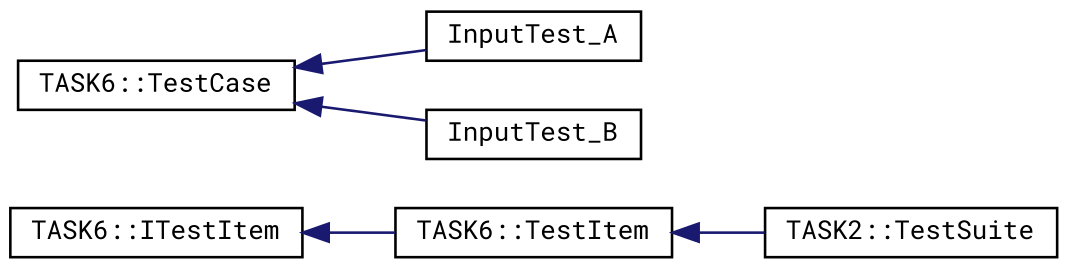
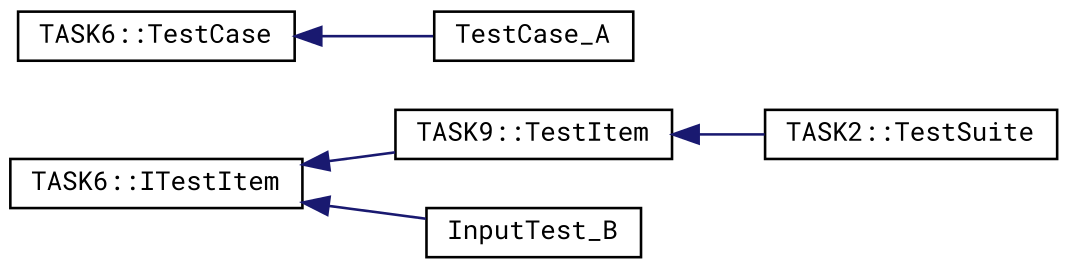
node "InputTest_A": label "InputTest_A" -> "TestCase_A"
edge "InputTest_B" -> "TASK6::TestCase": now "InputTest_B" -> "TASK6::ITestItem"
node "TASK6::TestItem": label "TASK6::TestItem" -> "TASK9::TestItem"
